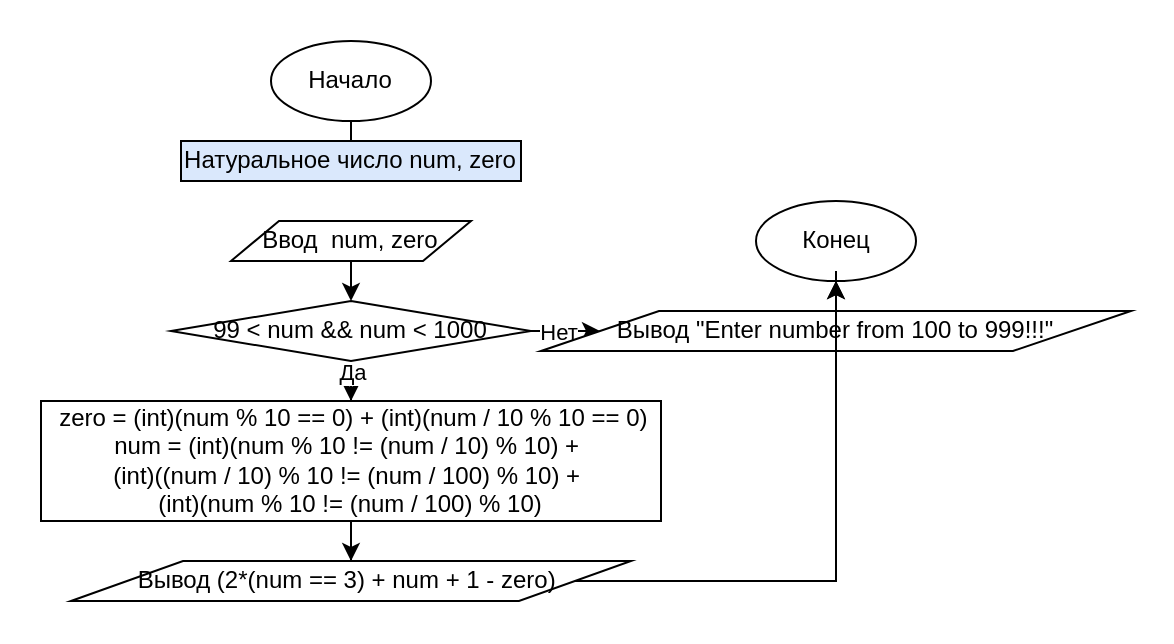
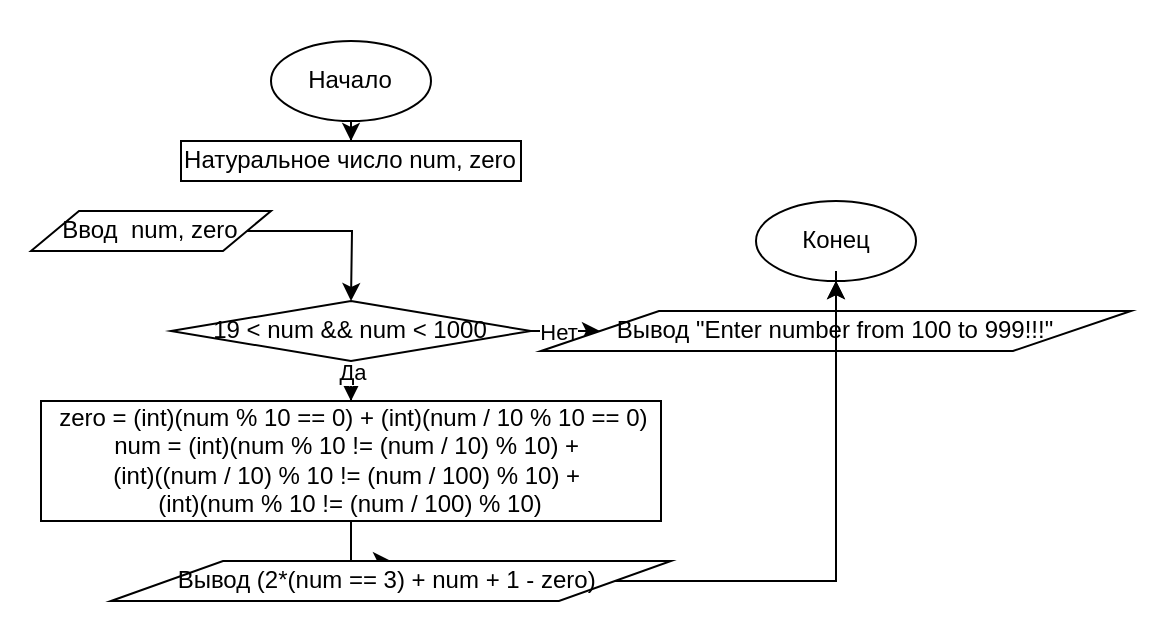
edge "Начало" -- "Натуральное число num, zero": arrowhead none -> classic
node "Натуральное число num, zero": fillcolor #dae8fc -> #ffffff
node "Ввод num, zero": moved (351, 241) -> (151, 231)
node "99 < num && num < 1000": label "99 < num && num < 1000" -> "19 < num && num < 1000"
node "Вывод (2*(num == 3) + num + 1 - zero)": moved (351, 581) -> (391, 581)
